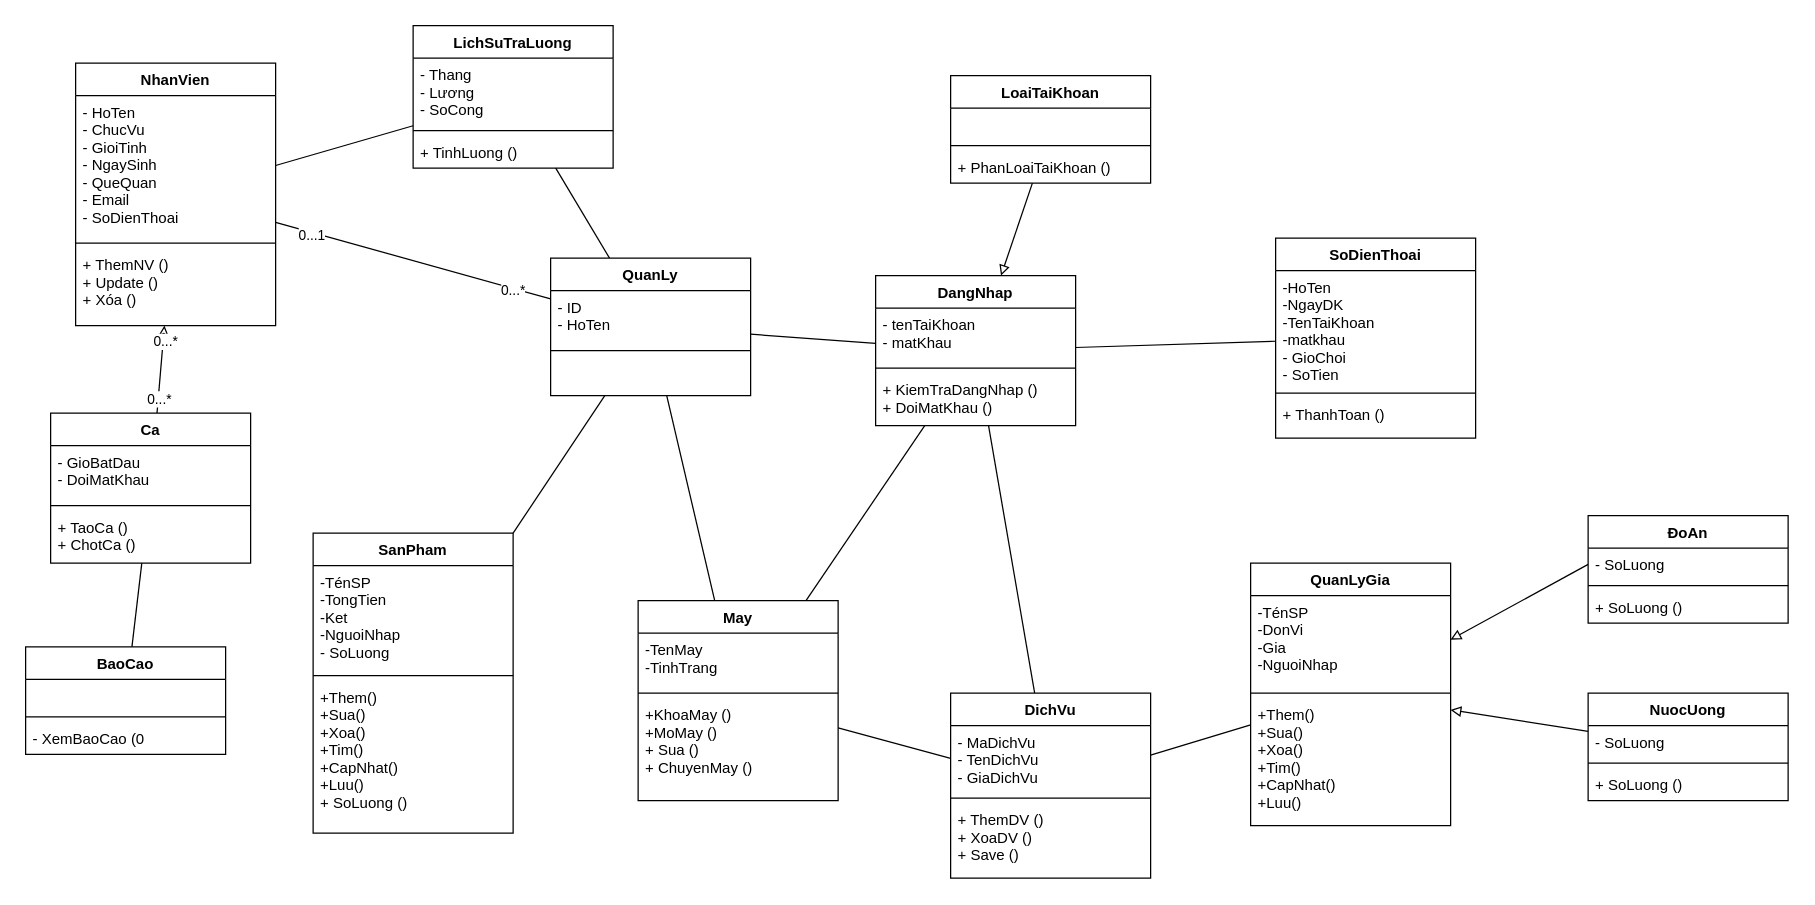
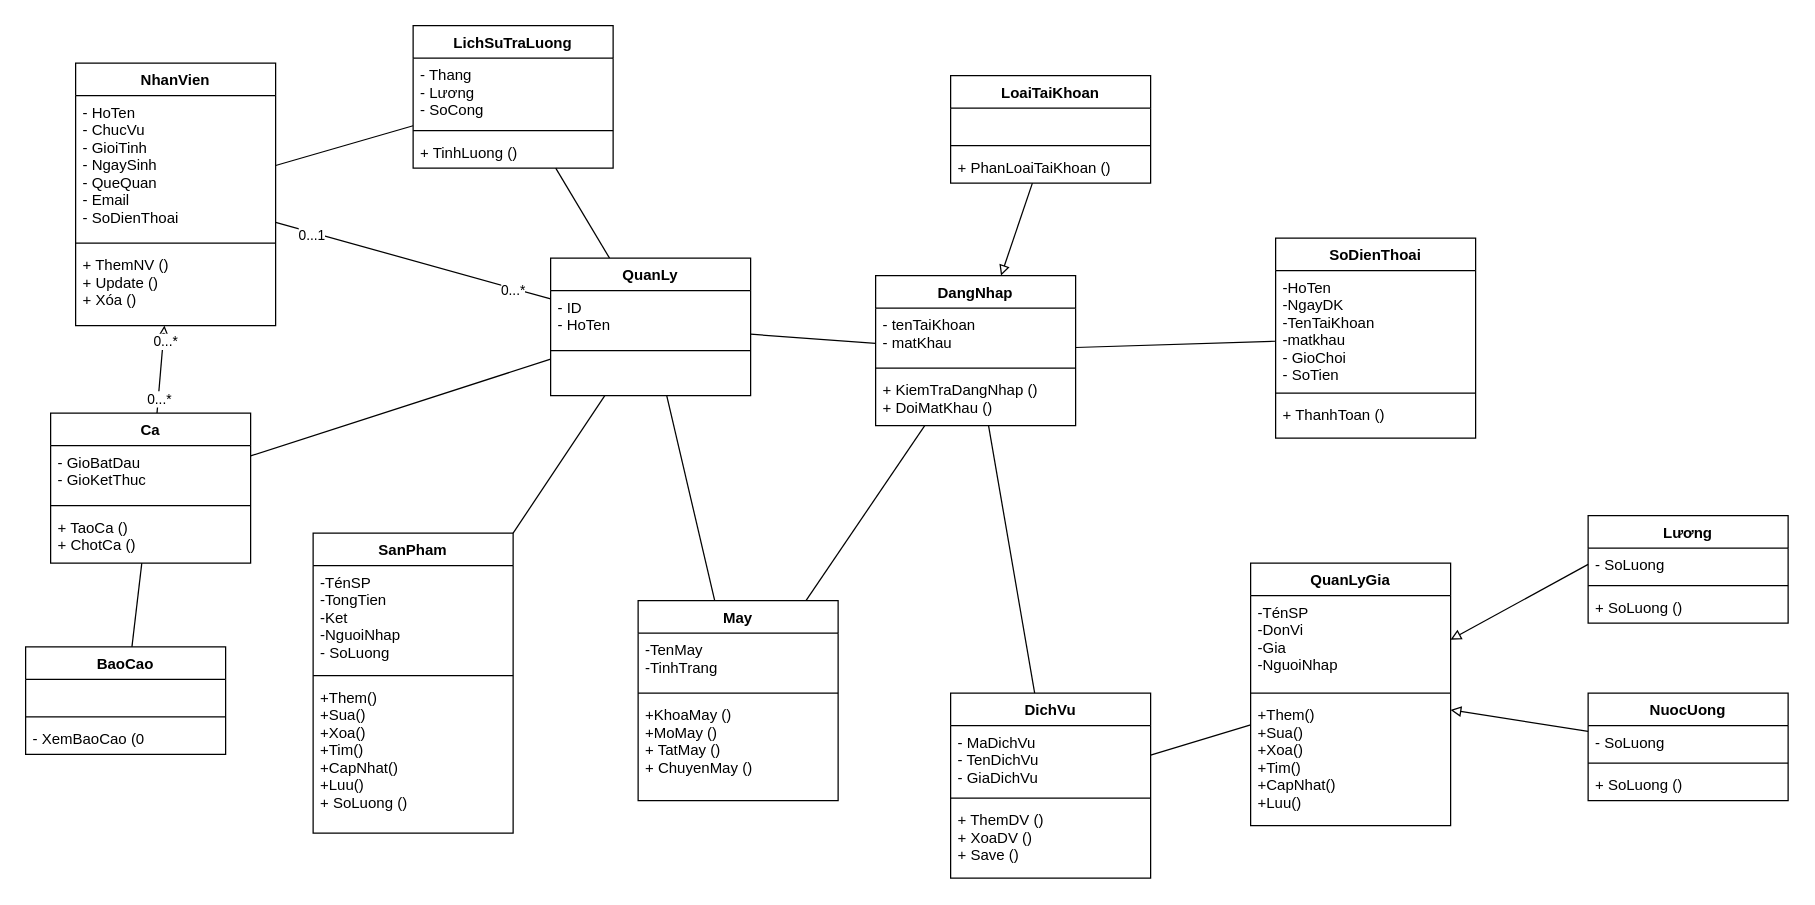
edge "QuanLy" -- "Ca": added
node "- GioBatDau - DoiMatKhau": label "- GioBatDau - DoiMatKhau" -> "- GioBatDau - GioKetThuc"
node "ĐoAn": label "ĐoAn" -> "Lương"
node "+KhoaMay () +MoMay () + Sua () + ChuyenMay ()": label "+KhoaMay () +MoMay () + Sua () + ChuyenMay ()" -> "+KhoaMay () +MoMay () + TatMay () + ChuyenMay ()"
edge "May" -- "DichVu": removed
